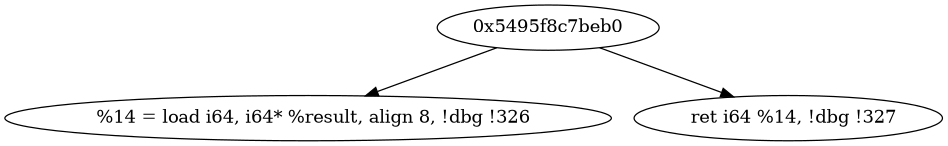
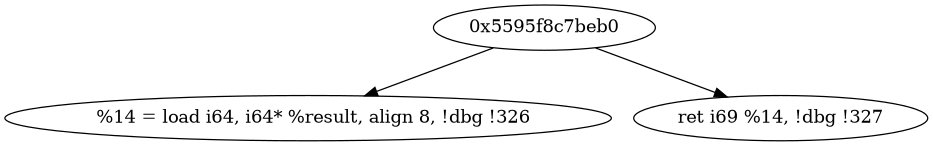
node "0x5495f8c7beb0": label "0x5495f8c7beb0" -> "0x5595f8c7beb0"
node "ret i64 %14, !dbg !327": label "ret i64 %14, !dbg !327" -> "ret i69 %14, !dbg !327"
